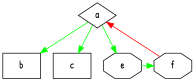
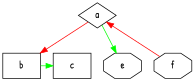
edge "a" -> "b": color green -> red
edge "a" -> "c": now "b" -> "c"
edge "e" -> "f": removed
